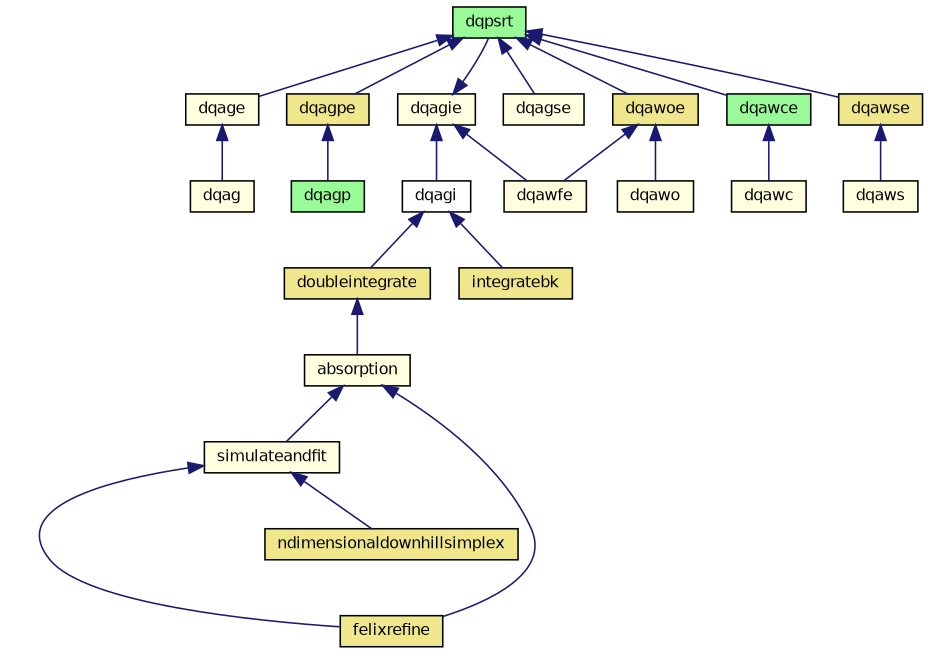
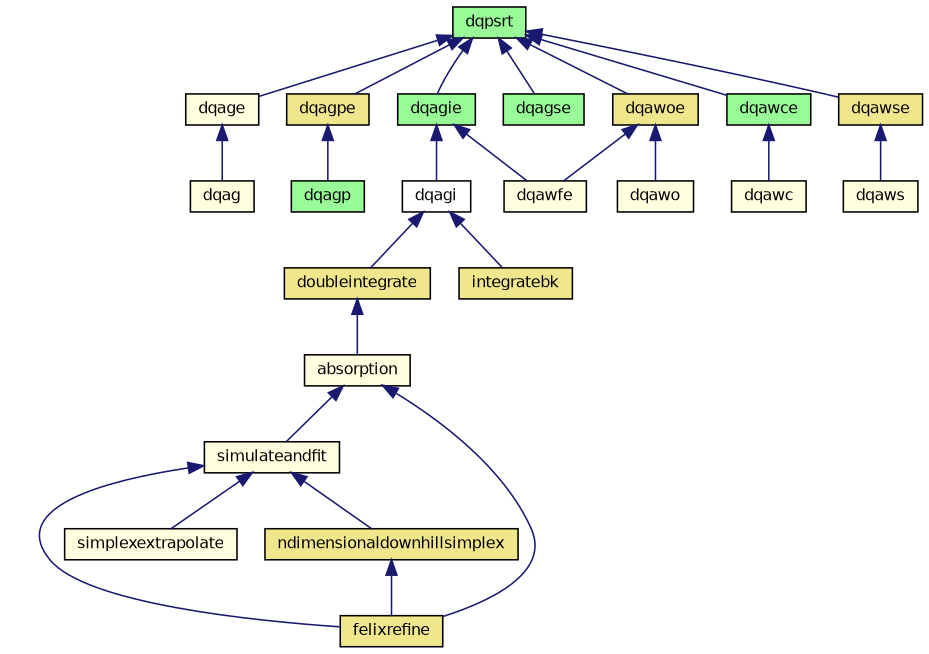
edge "dqpsrt" -> "dqagie": reversed
node "dqagie": fillcolor lightyellow -> palegreen
node "dqagse": fillcolor lightyellow -> palegreen
node "simplexextrapolate": added
edge "felixrefine" -> "ndimensionaldownhillsimplex": added
